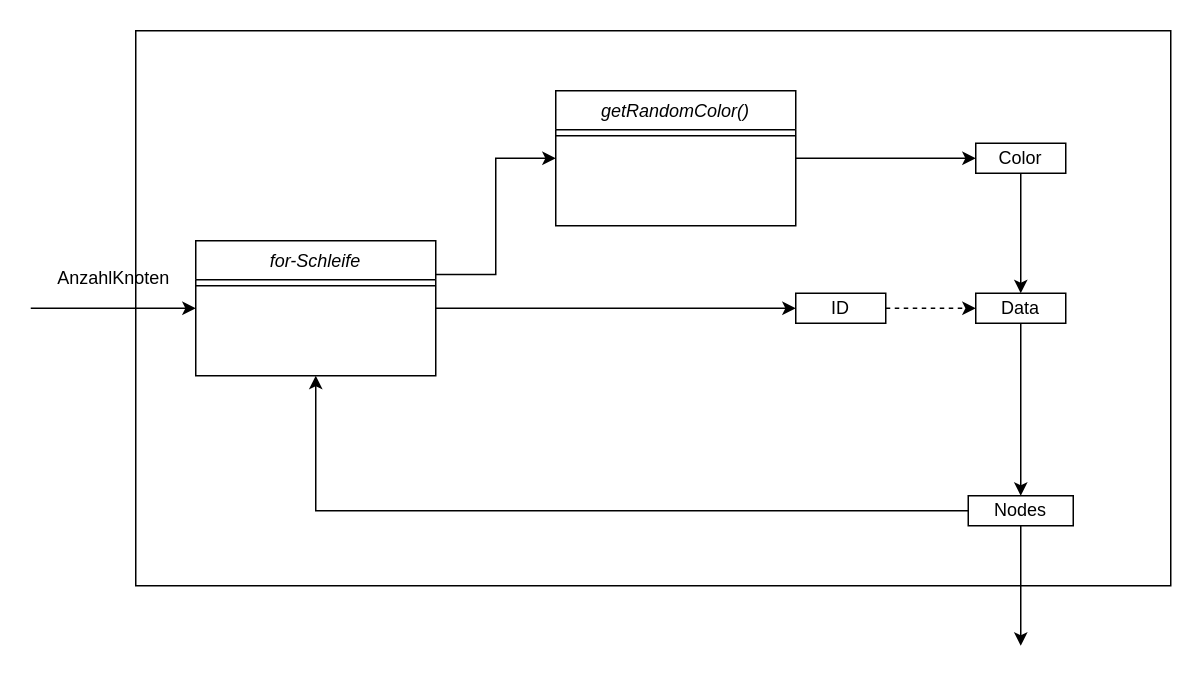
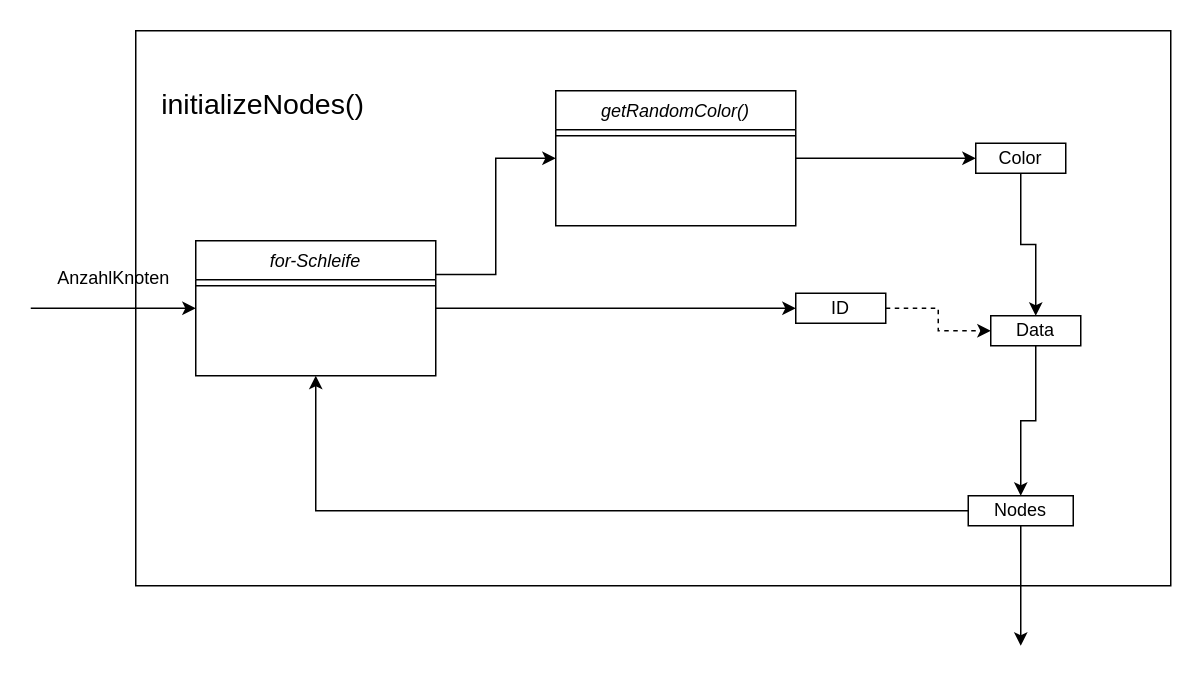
node "initializeNodes()": added
node "Data": moved (1021, 308) -> (1036, 331)
